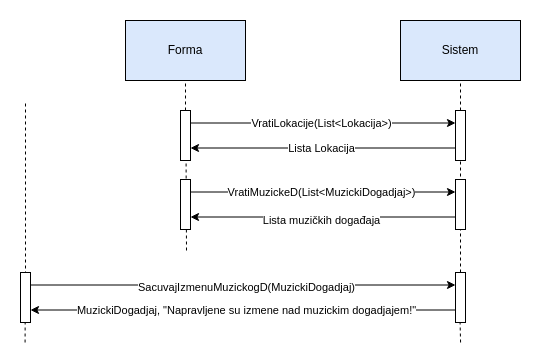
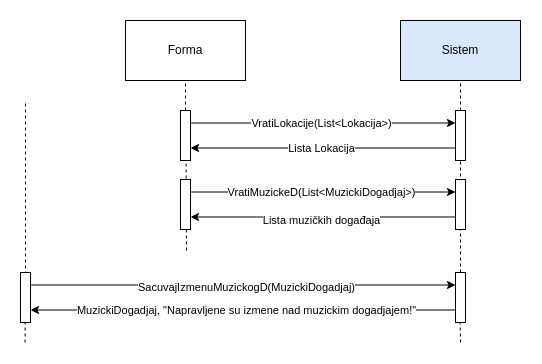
node "Forma": fillcolor #dae8fc -> #ffffff
